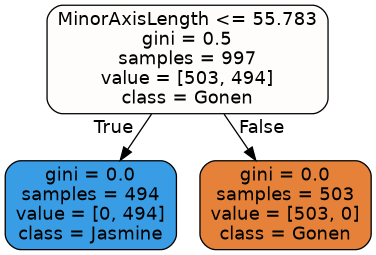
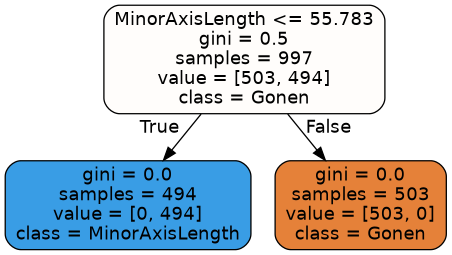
node "gini = 0.0 samples = 494 value = [0, 494] class = Jasmine": label "gini = 0.0 samples = 494 value = [0, 494] class = Jasmine" -> "gini = 0.0 samples = 494 value = [0, 494] class = MinorAxisLength"
